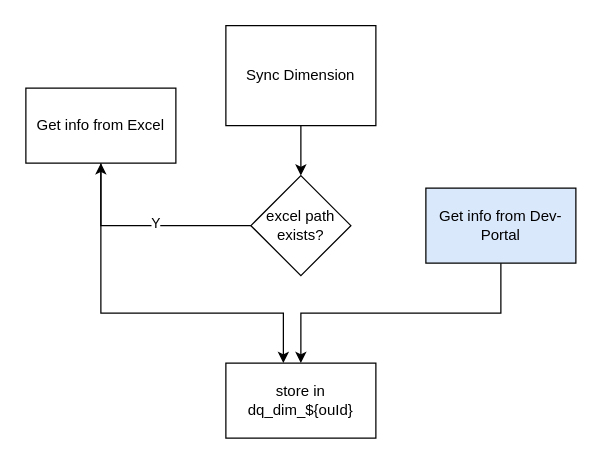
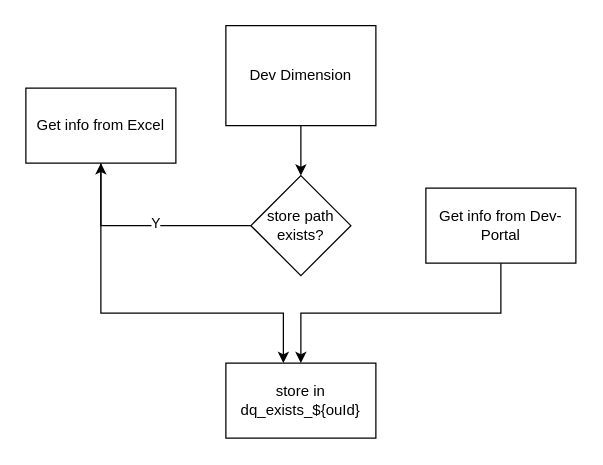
node "Sync Dimension": label "Sync Dimension" -> "Dev Dimension"
node "excel path exists?": label "excel path exists?" -> "store path exists?"
node "Get info from Dev-Portal": fillcolor #dae8fc -> #ffffff
node "store in dq_dim_${ouId}": label "store in dq_dim_${ouId}" -> "store in dq_exists_${ouId}"
